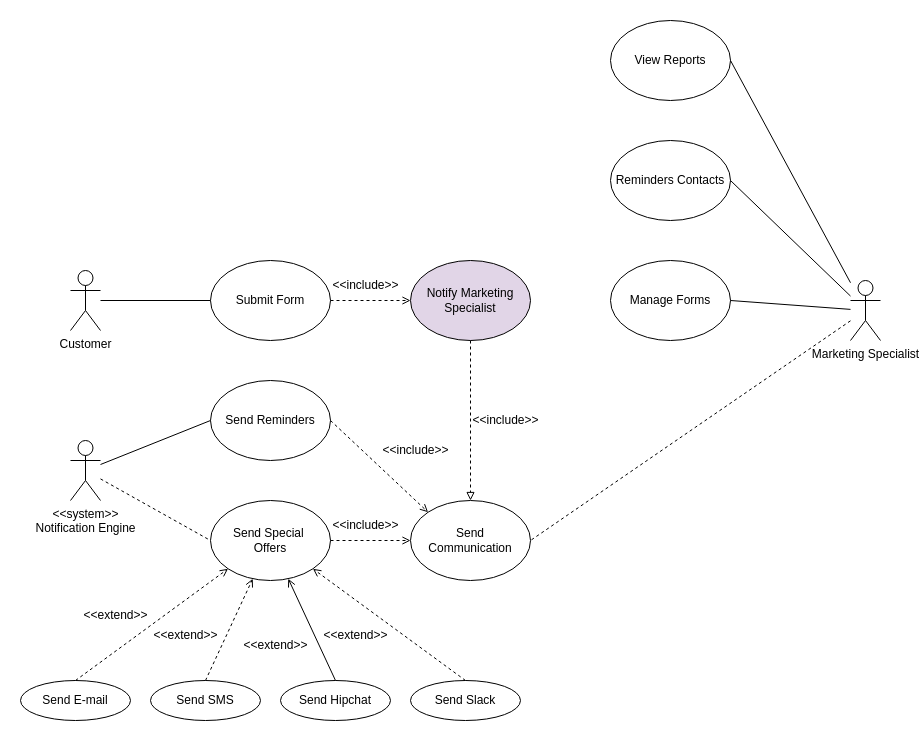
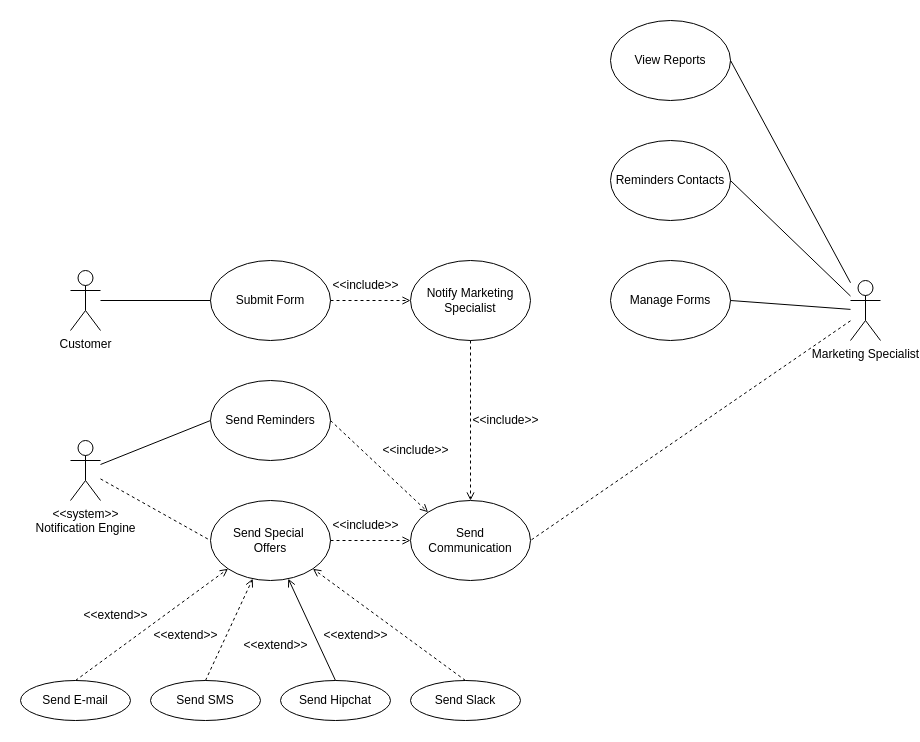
node "Notify Marketing Specialist": fillcolor #e1d5e7 -> #ffffff
edge "Notify Marketing Specialist" -> "Send Communication": arrowhead block -> open
